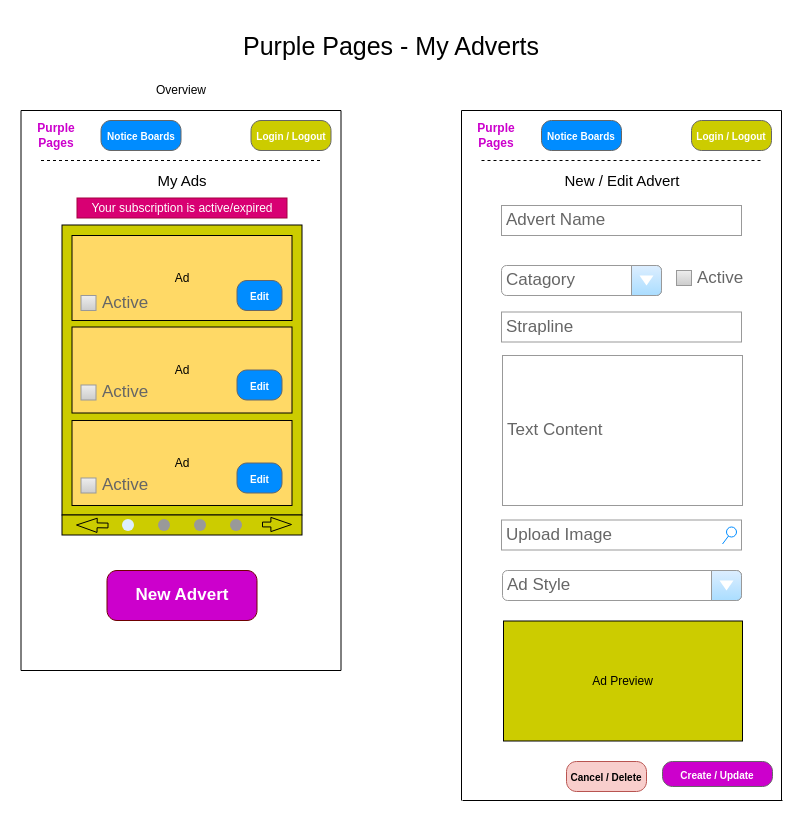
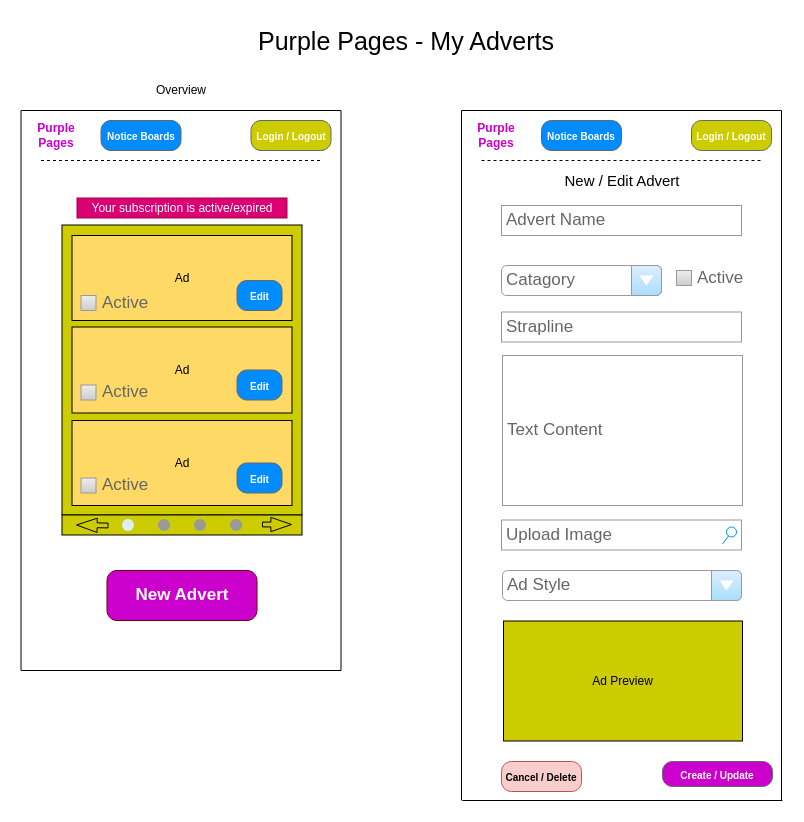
node "Purple Pages - My Adverts": moved (392, 46) -> (407, 41)
node "My Ads": removed
node "Cancel / Delete": moved (607, 777) -> (542, 777)
